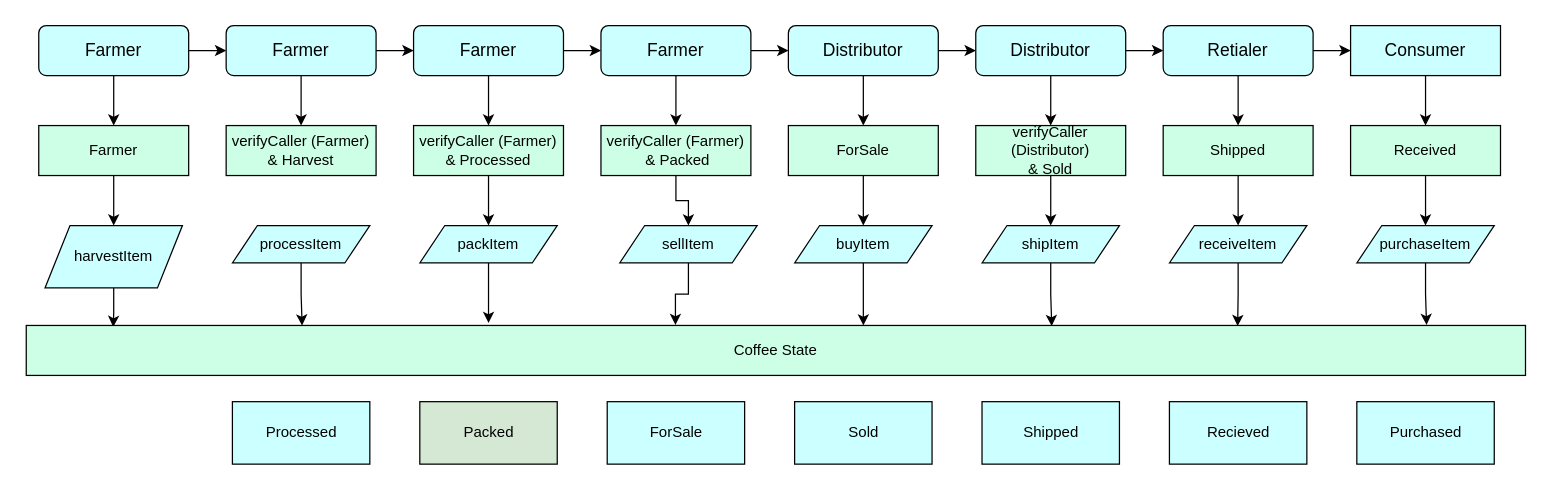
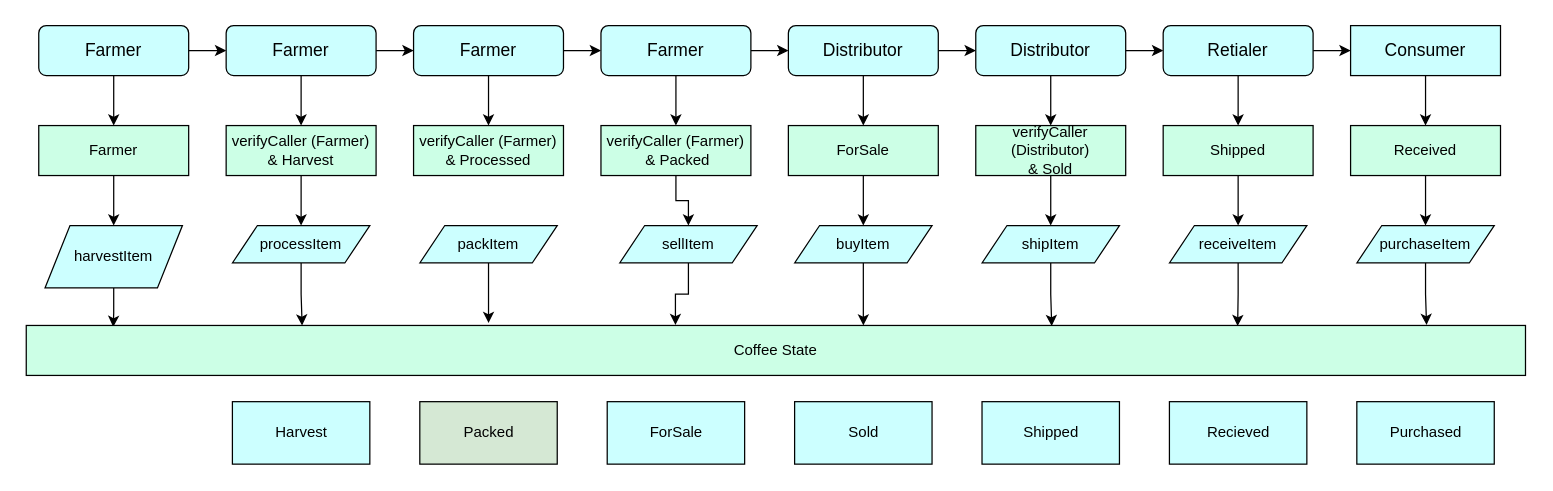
edge "verifyCaller (Farmer) & Harvest" -> "processItem": added
edge "verifyCaller (Farmer) & Processed" -> "packItem": removed
node "Processed": label "Processed" -> "Harvest"
